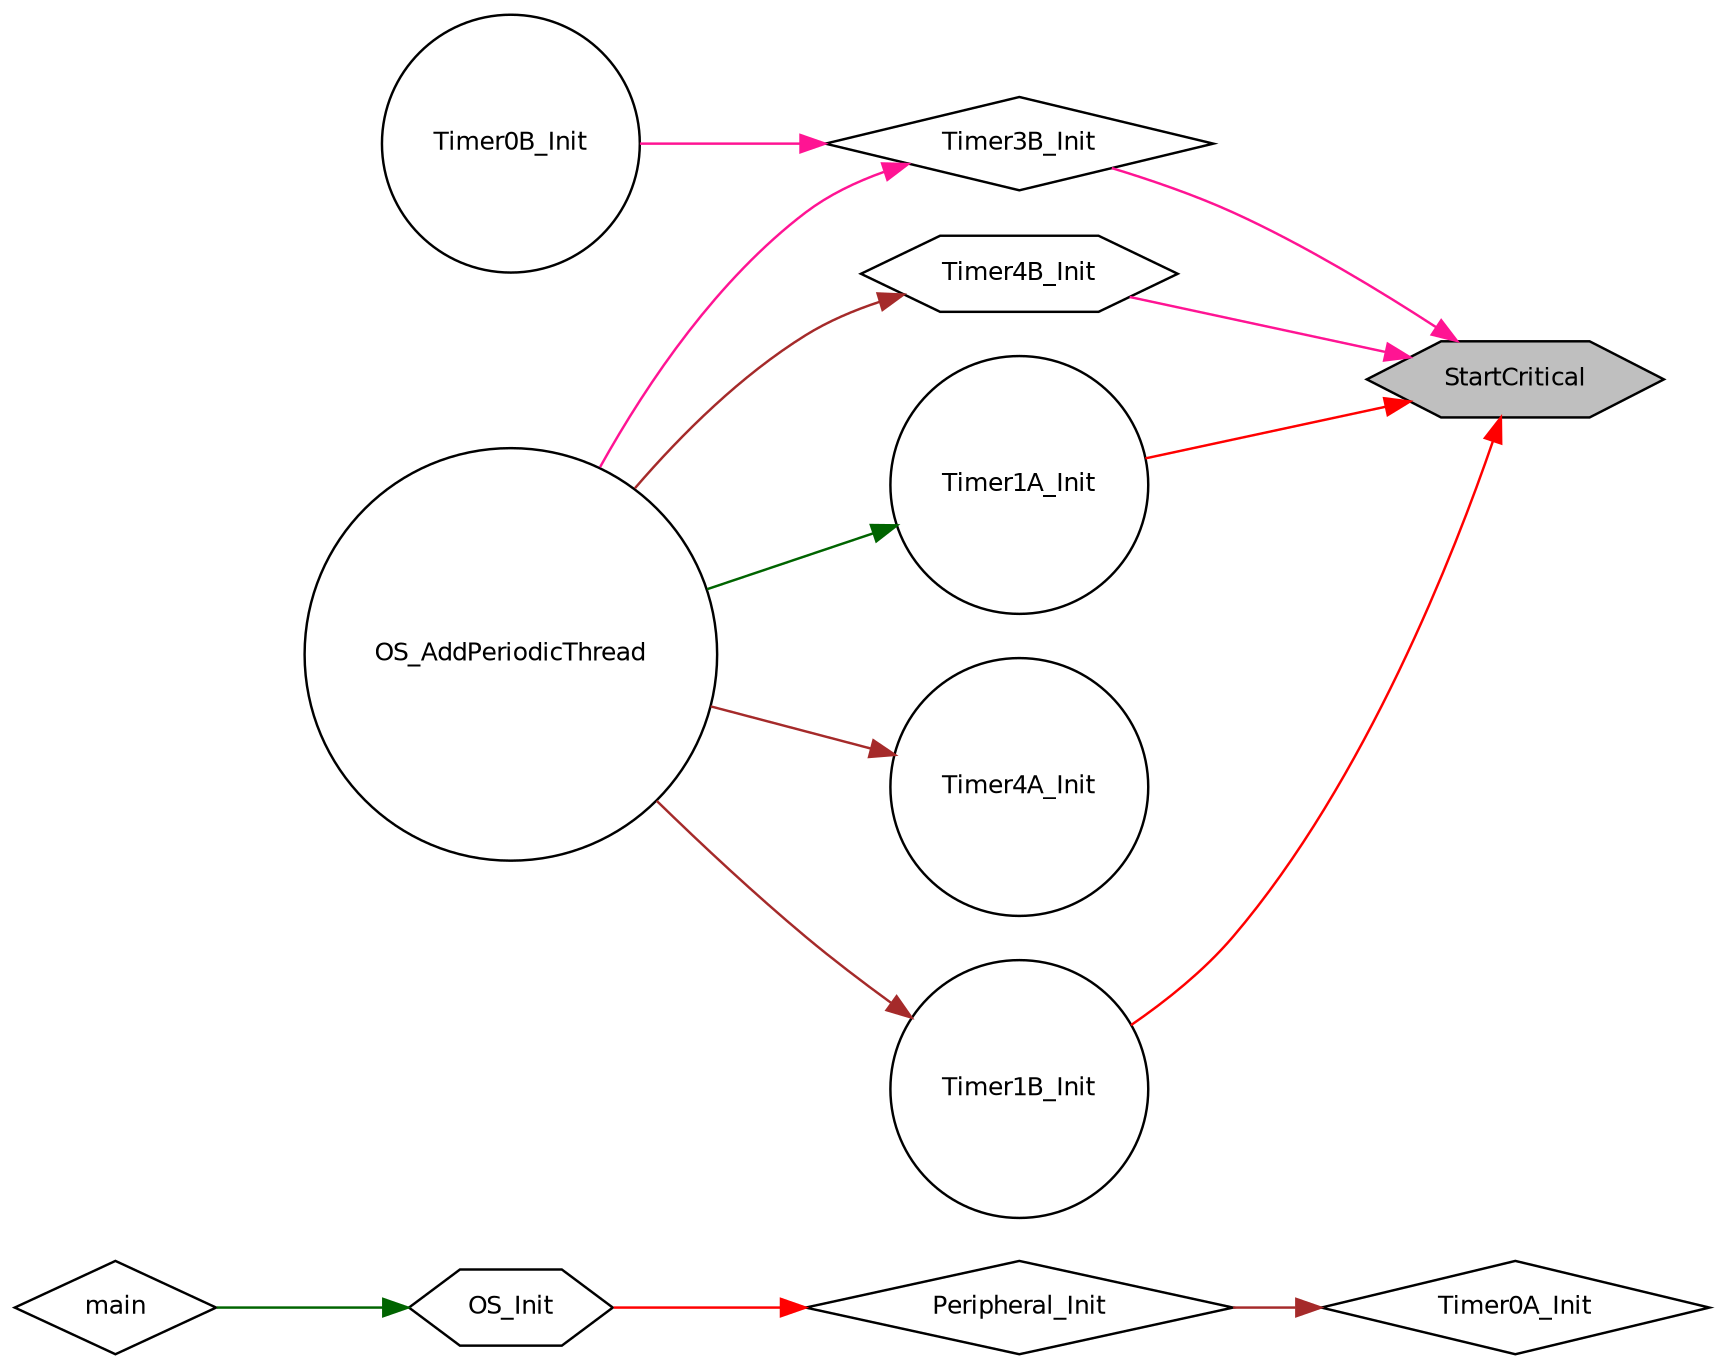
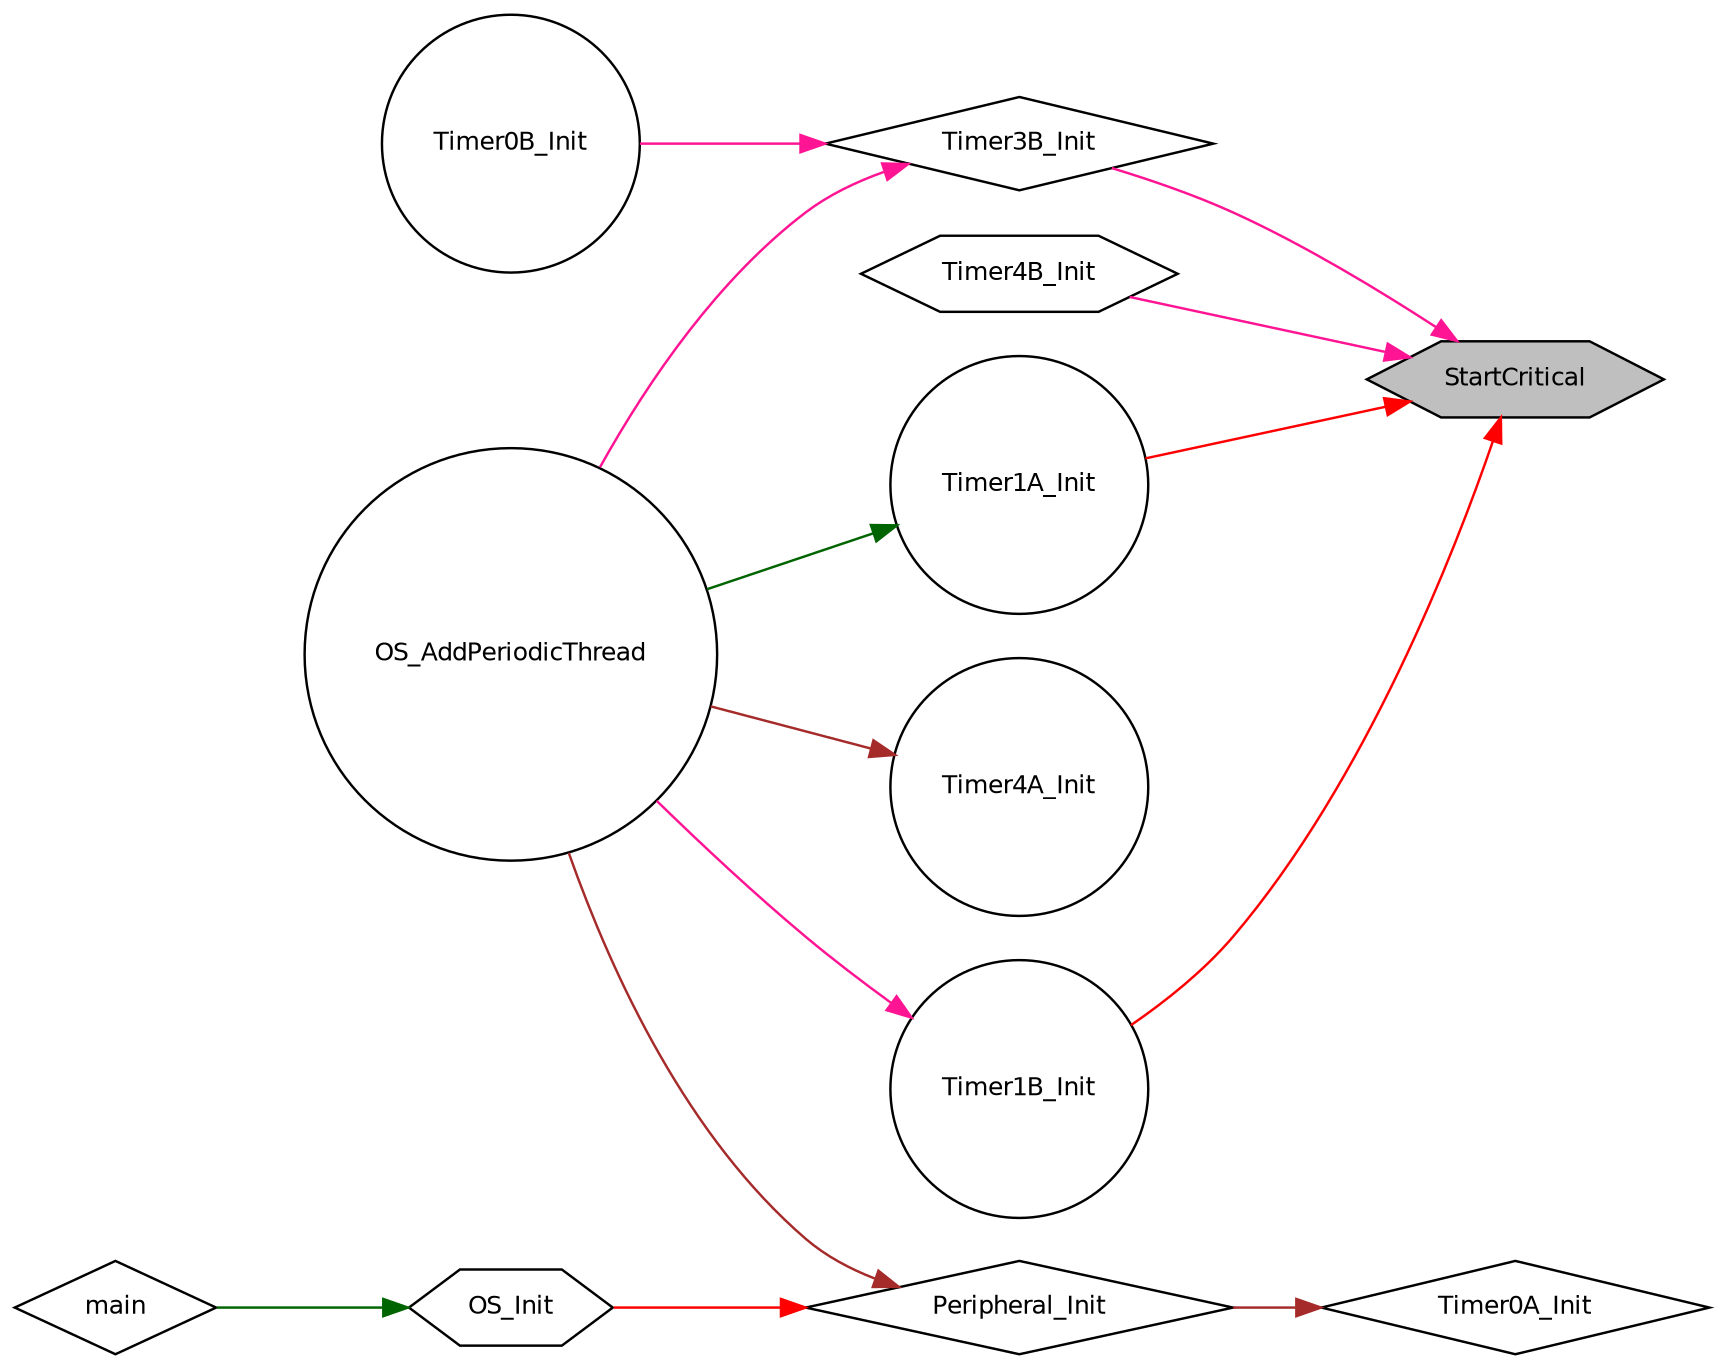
edge "OS_AddPeriodicThread" -> "Timer4B_Init": now "OS_AddPeriodicThread" -> "Peripheral_Init"
edge "OS_AddPeriodicThread" -> "Timer1B_Init": color brown -> deeppink
